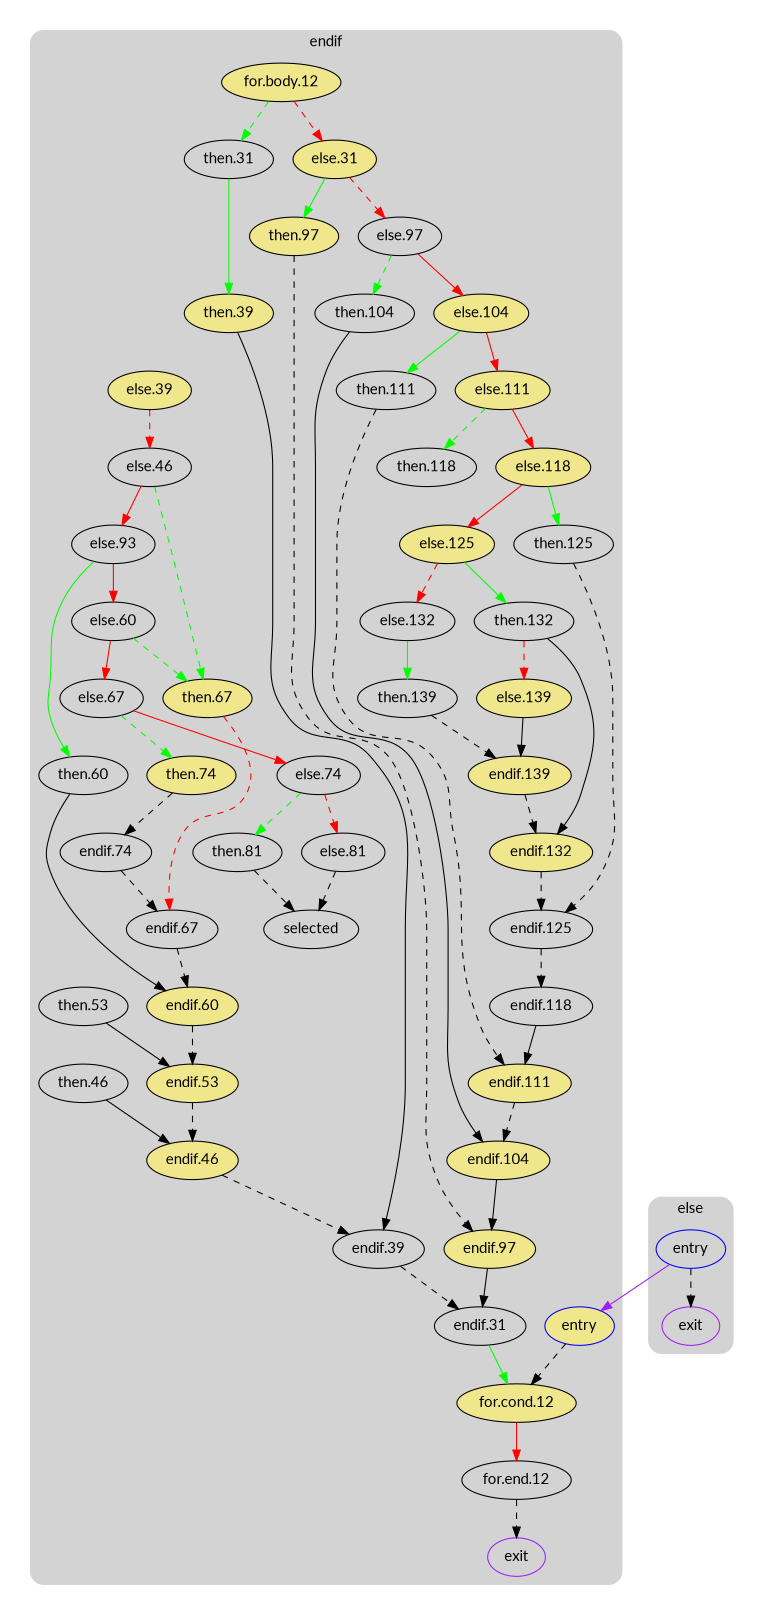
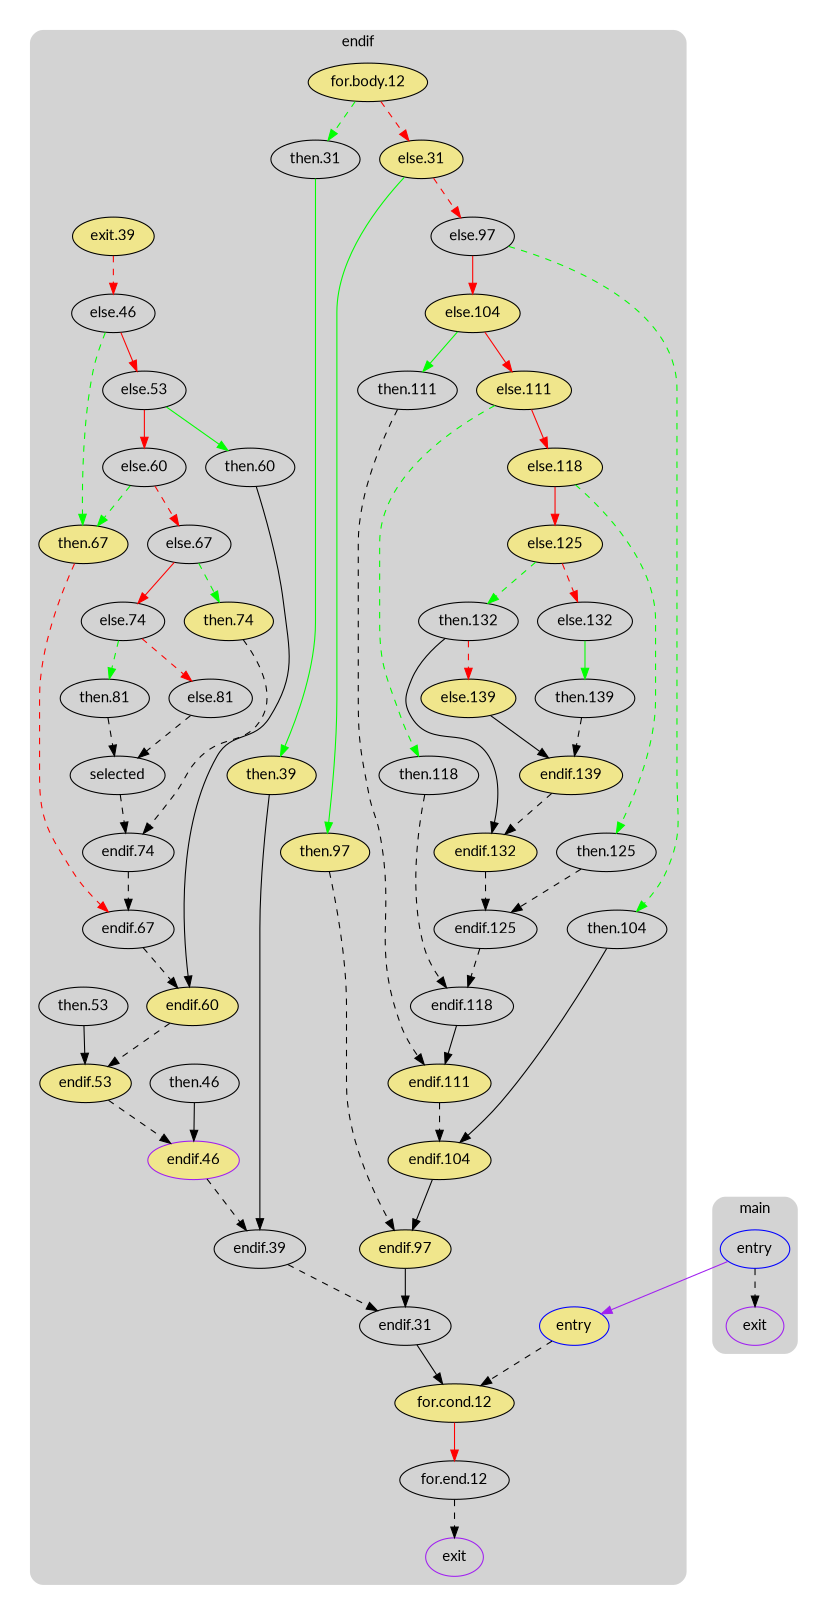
node "else.39": label "else.39" -> "exit.39"
edge "else.118" -> "then.125": style solid -> dashed
node "else.93": label "else.93" -> "else.53"
edge "else.125" -> "then.132": style solid -> dashed
edge "else.60" -> "else.67": style solid -> dashed
edge "selected" -> "endif.74": added
edge "then.118" -> "endif.118": added
node "endif.46": color black -> purple
cluster "else": label "else" -> "main"
edge "endif.31" -> "for.cond.12": color green -> black
